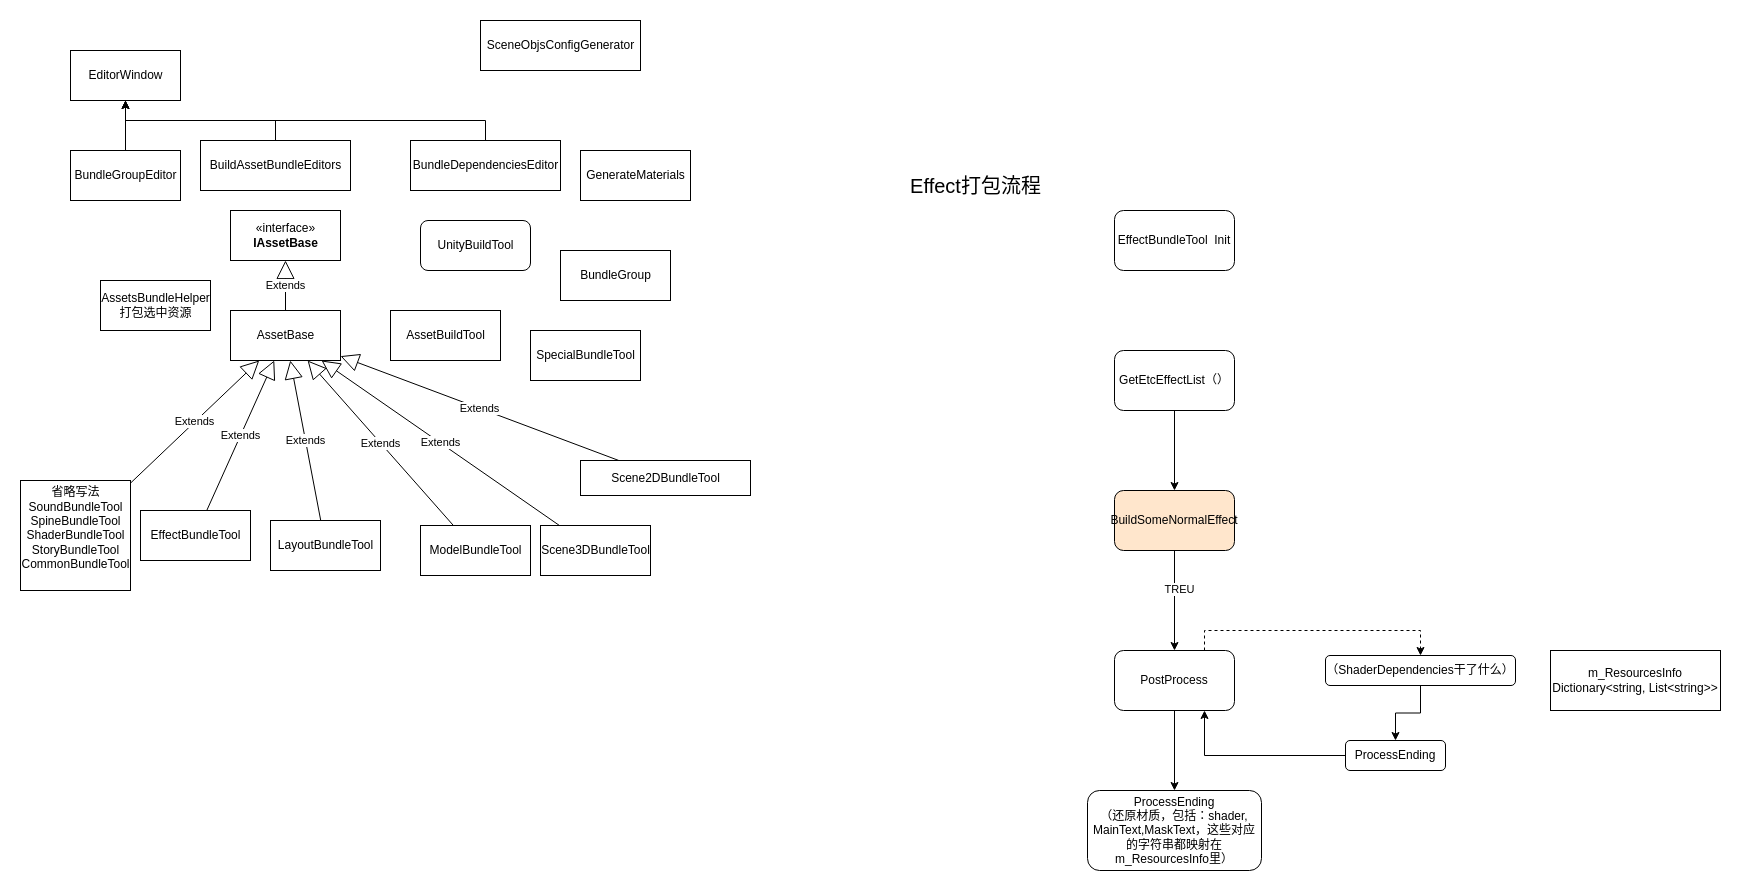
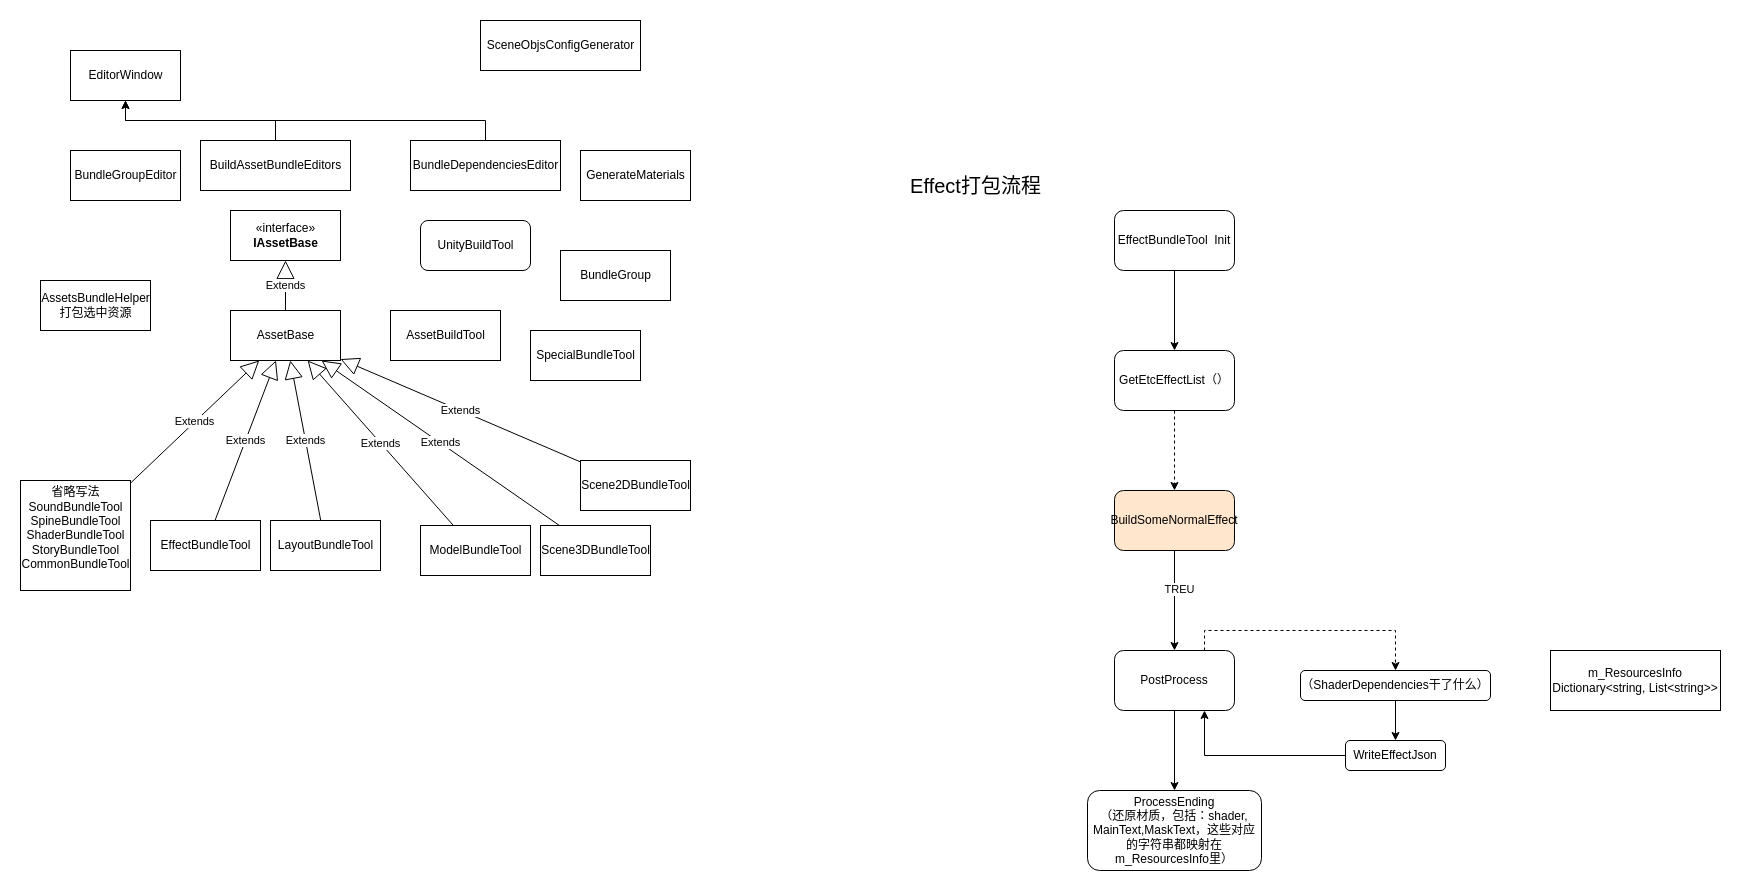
edge "BundleGroupEditor" -> "EditorWindow": removed
node "AssetsBundleHelper 打包选中资源": moved (156, 306) -> (96, 306)
edge "EffectBundleTool Init" -> "GetEtcEffectList（）": added
edge "GetEtcEffectList（）" -> "BuildSomeNormalEffect": style solid -> dashed
node "Scene2DBundleTool": size 170x35 -> 110x50
node "EffectBundleTool": moved (196, 536) -> (206, 546)
node "（ShaderDependencies干了什么）": moved (1421, 671) -> (1396, 686)
node "ProcessEnding": label "ProcessEnding" -> "WriteEffectJson"
